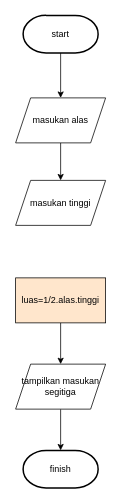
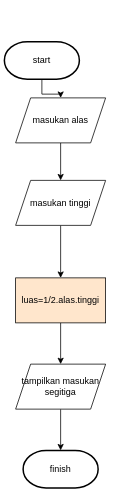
node "start": moved (60, 34) -> (42, 60)
edge "masukan tinggi" -> "luas=1/2.alas.tinggi": added
